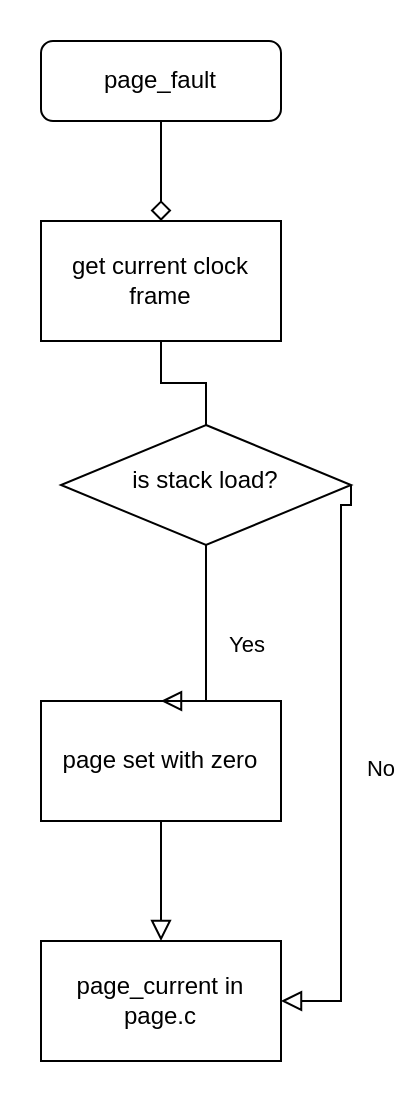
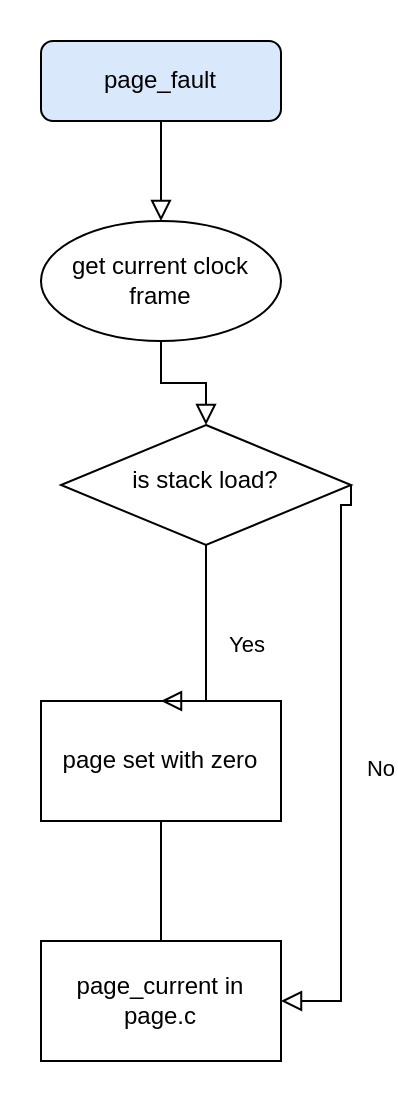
node "page_fault": fillcolor #ffffff -> #dae8fc
edge "page_fault" -> "get current clock frame": arrowhead diamond -> block
node "get current clock frame": shape rectangle -> ellipse
edge "get current clock frame" -- "is stack load?": arrowhead none -> block
edge "page set with zero" -> "page_current in page.c": arrowhead block -> none
